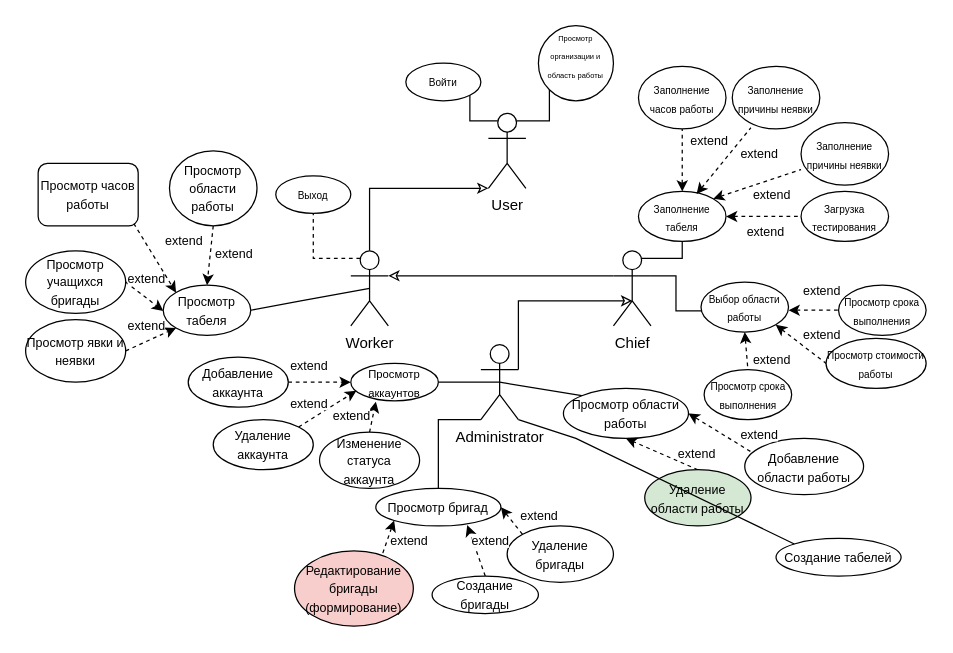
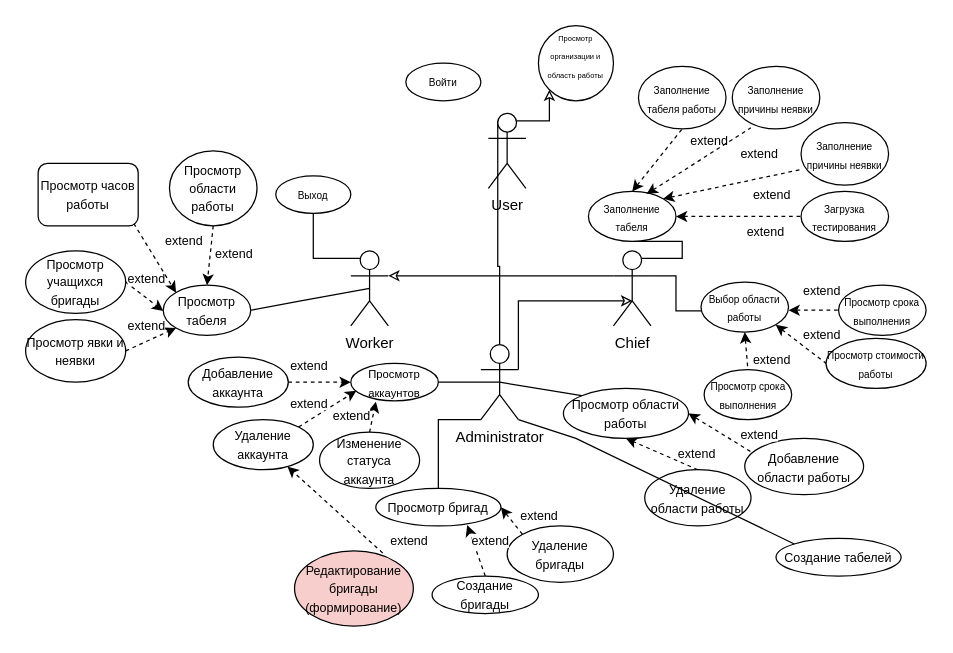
edge "Просмотр организации и область работы" -- "User": arrowhead none -> classic
node "Заполнение часов работы": label "Заполнение часов работы" -> "Заполнение табеля работы"
edge "Войти" -- "User": now "Administrator" -- "User"
edge "Worker" -> "User": removed
node "Заполнение табеля": moved (682, 216) -> (632, 216)
edge "Выход" -- "Worker": style dashed -> solid
node "Удаление области работы": fillcolor #d5e8d4 -> #ffffff
edge "Редактирование бригады (формирование)" -> "Просмотр бригад": now "Редактирование бригады (формирование)" -> "Удаление аккаунта"
